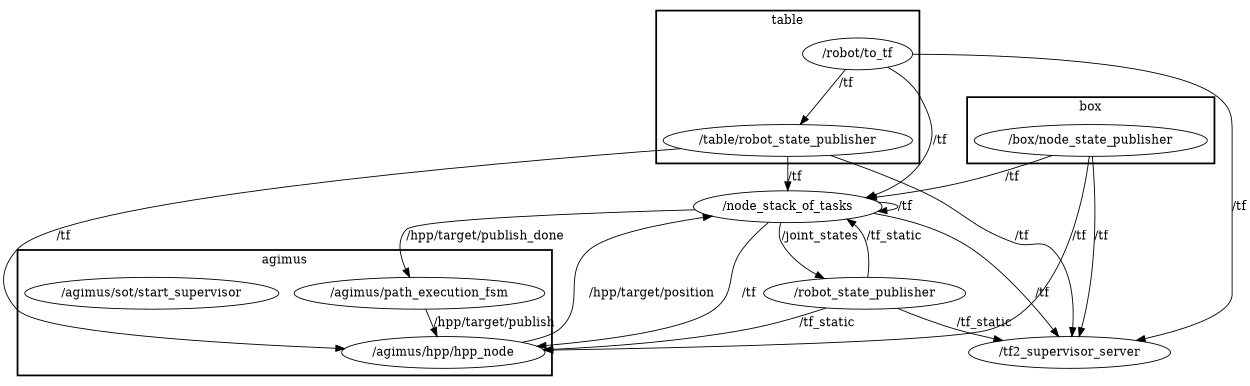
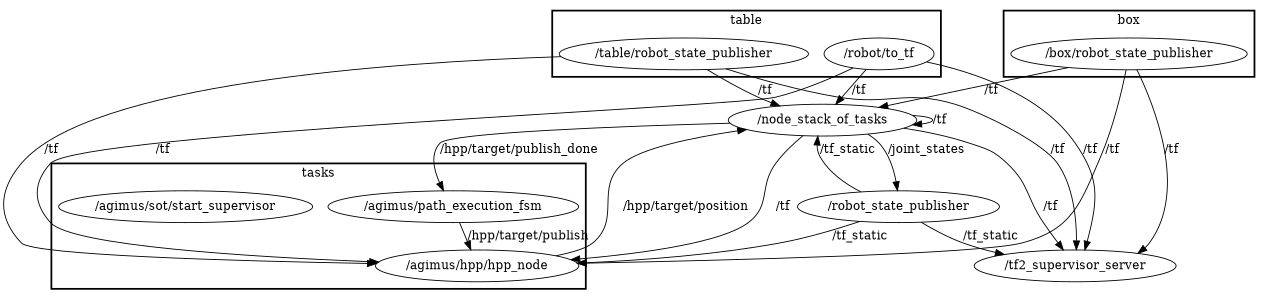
edge "/robot/to_tf" -> "/table/robot_state_publisher": now "/robot/to_tf" -> "/agimus/hpp/hpp_node"
node "/box/node_state_publisher": label "/box/node_state_publisher" -> "/box/robot_state_publisher"
cluster "agimus": label "agimus" -> "tasks"
